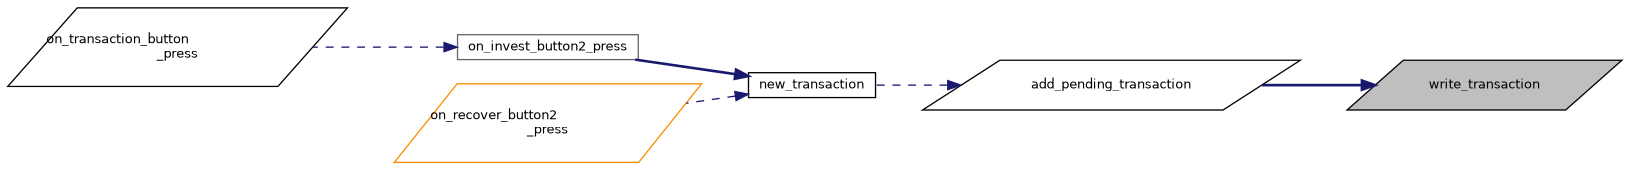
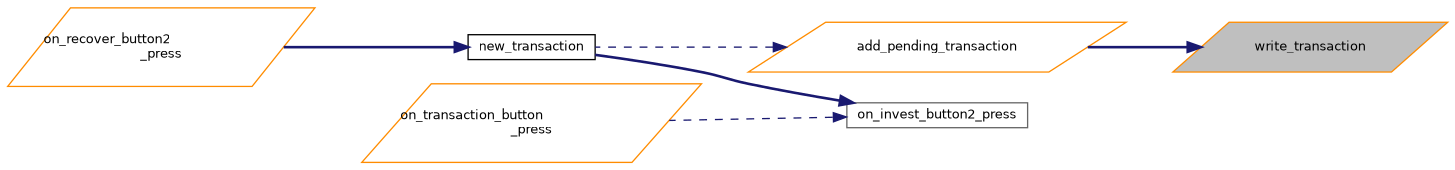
node "on_transaction_button _press": color black -> darkorange
edge "on_invest_button2_press" -> "new_transaction": reversed
node "add_pending_transaction": color black -> darkorange
node "write_transaction": color black -> darkorange
edge "on_recover_button2 _press" -> "new_transaction": style dashed -> bold
